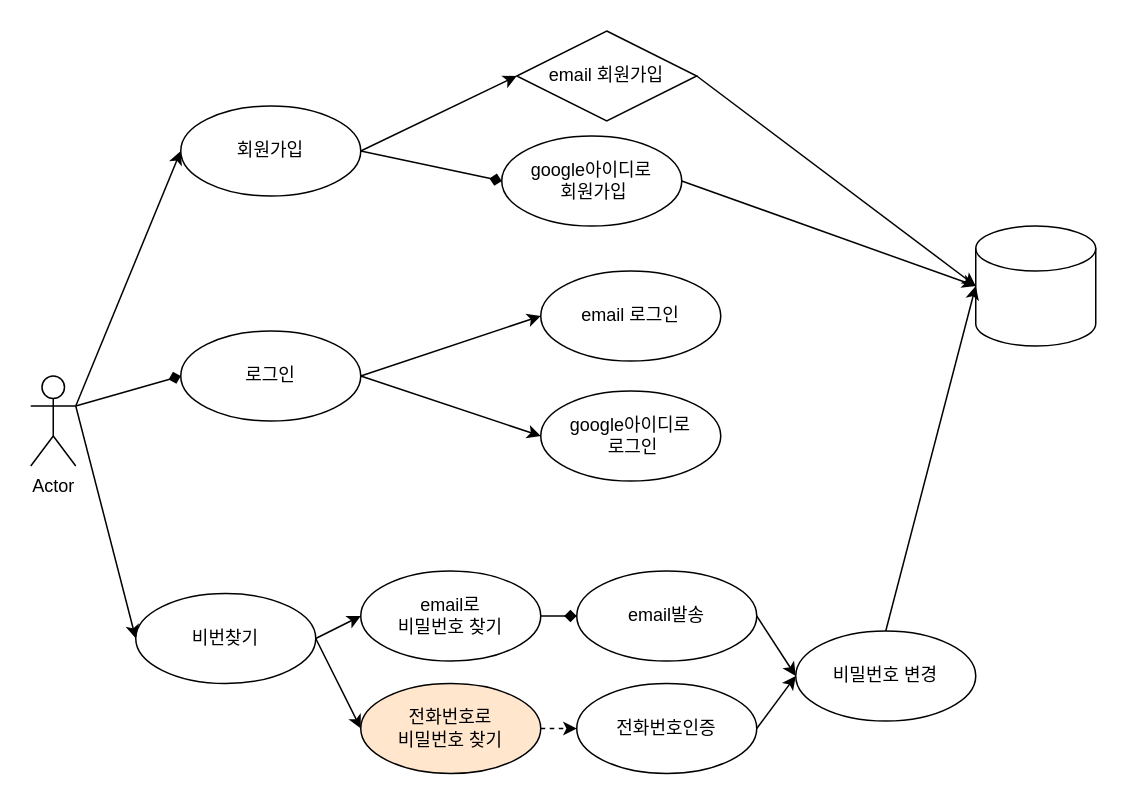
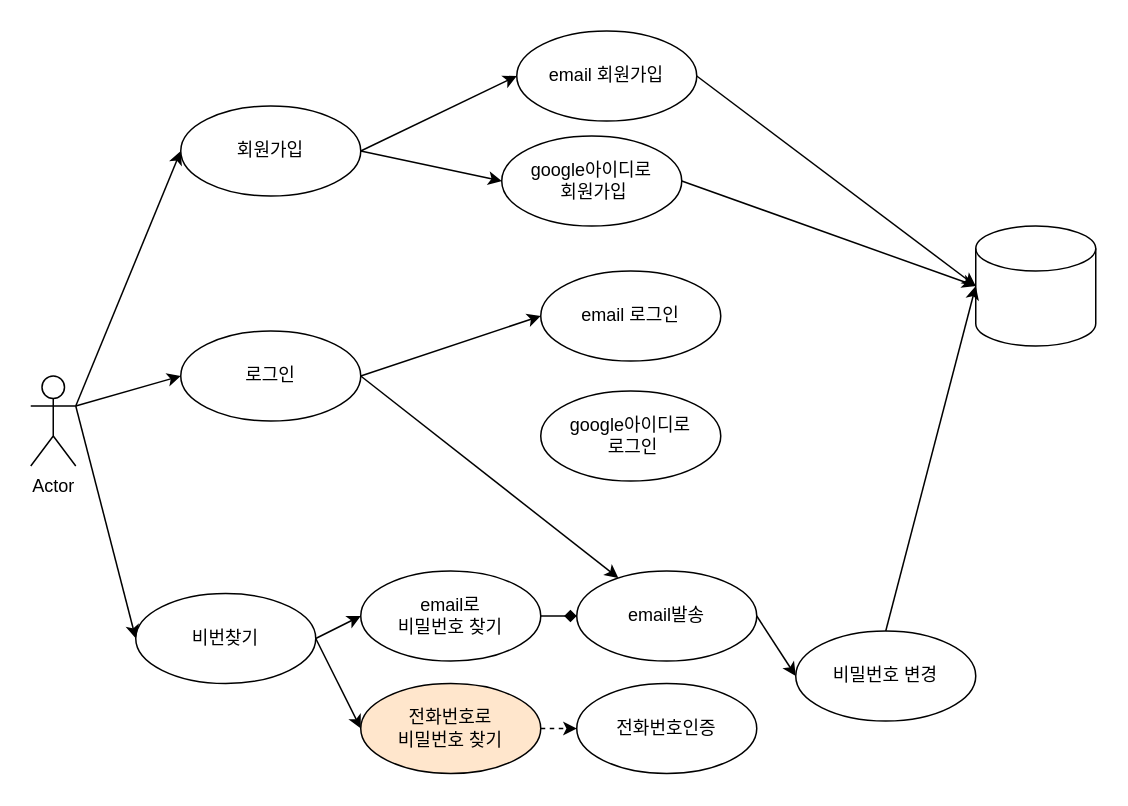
node "email 회원가입": shape diamond -> ellipse
edge "회원가입" -> "google아이디로 회원가입": arrowhead diamond -> classic
edge "Actor" -> "로그인": arrowhead diamond -> classic
edge "로그인" -> "google아이디로 로그인": now "로그인" -> "email발송"
edge "전화번호인증" -> "비밀번호 변경": removed
